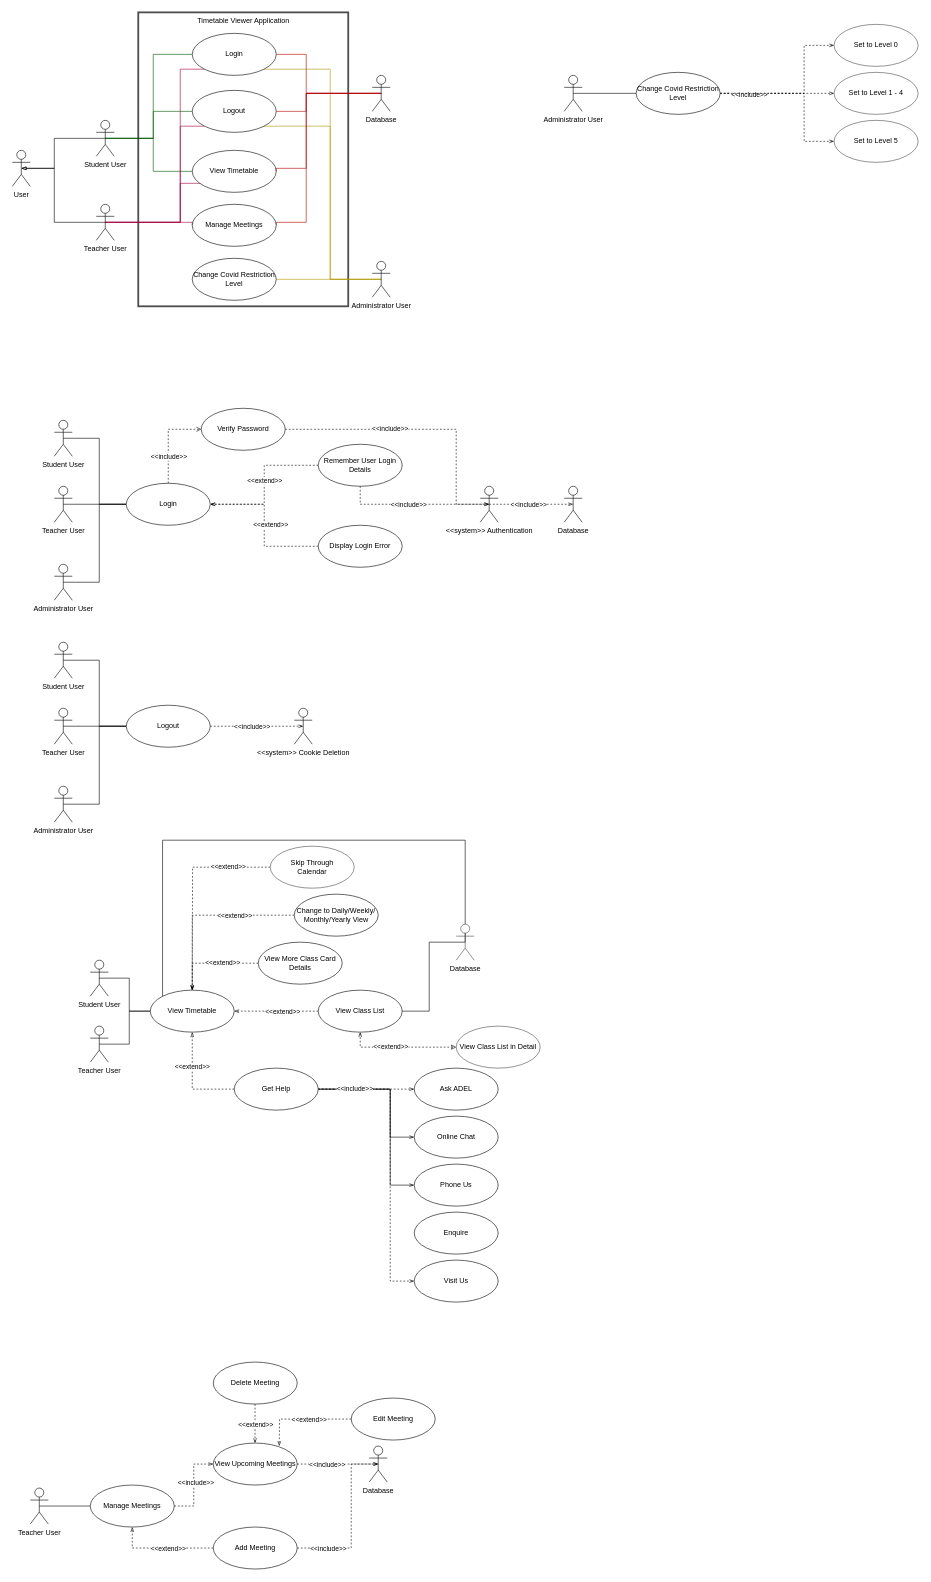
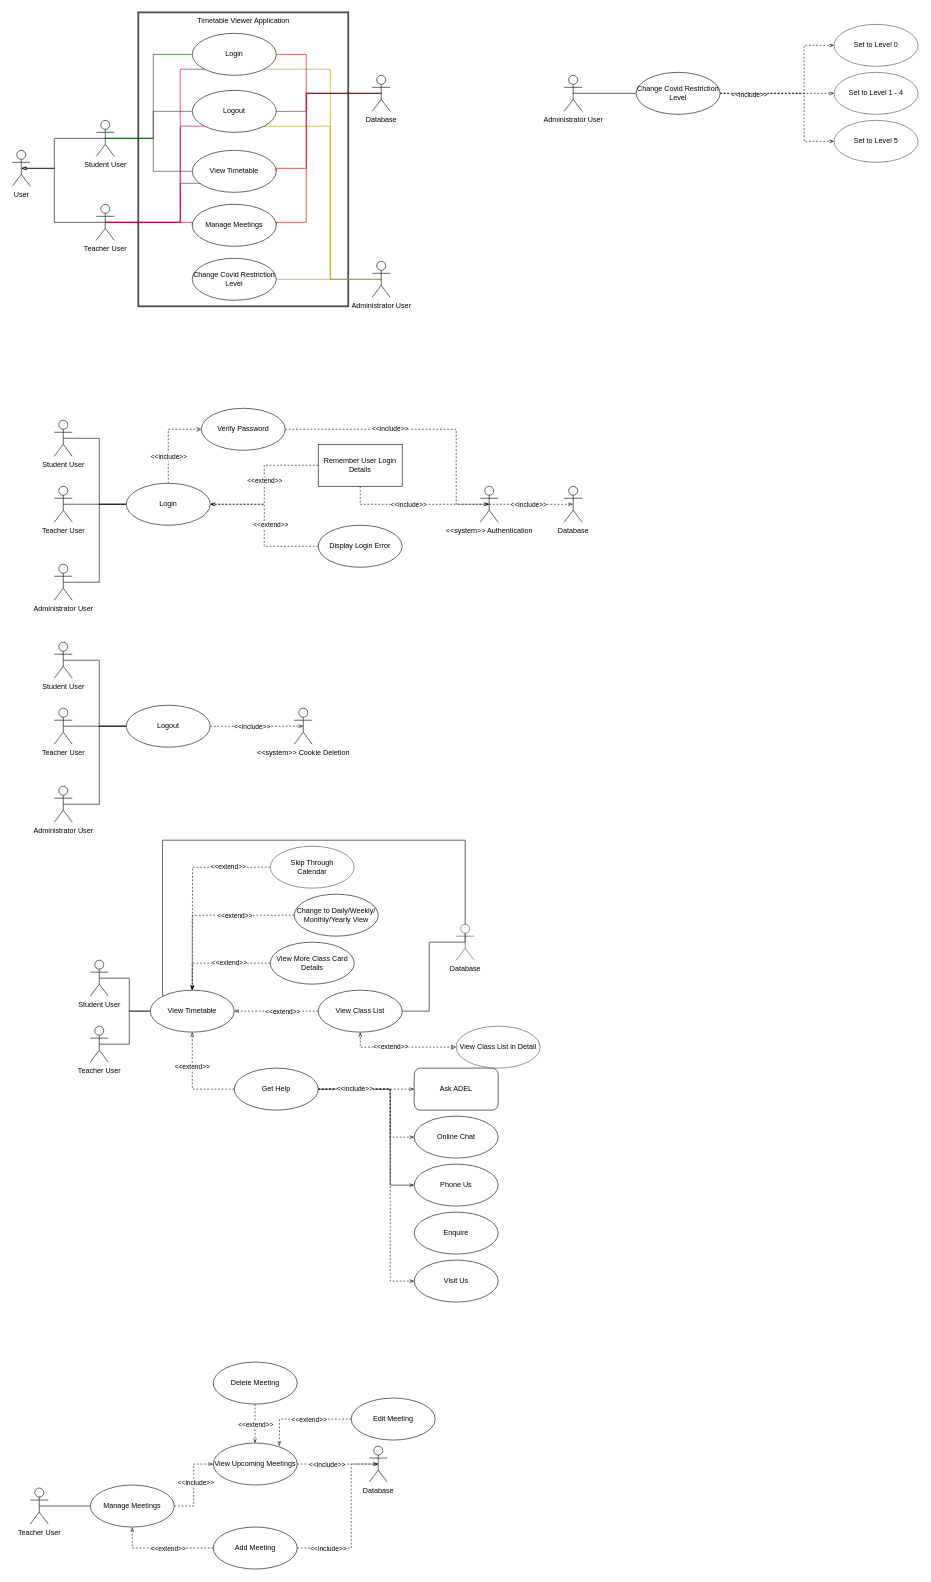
node "Remember User Login Details": shape ellipse -> rectangle
node "View More Class Card Details": moved (300, 963) -> (312, 963)
node "Ask ADEL": shape ellipse -> rounded rectangle
edge "Get Help" -> "Online Chat": style solid -> dashed
